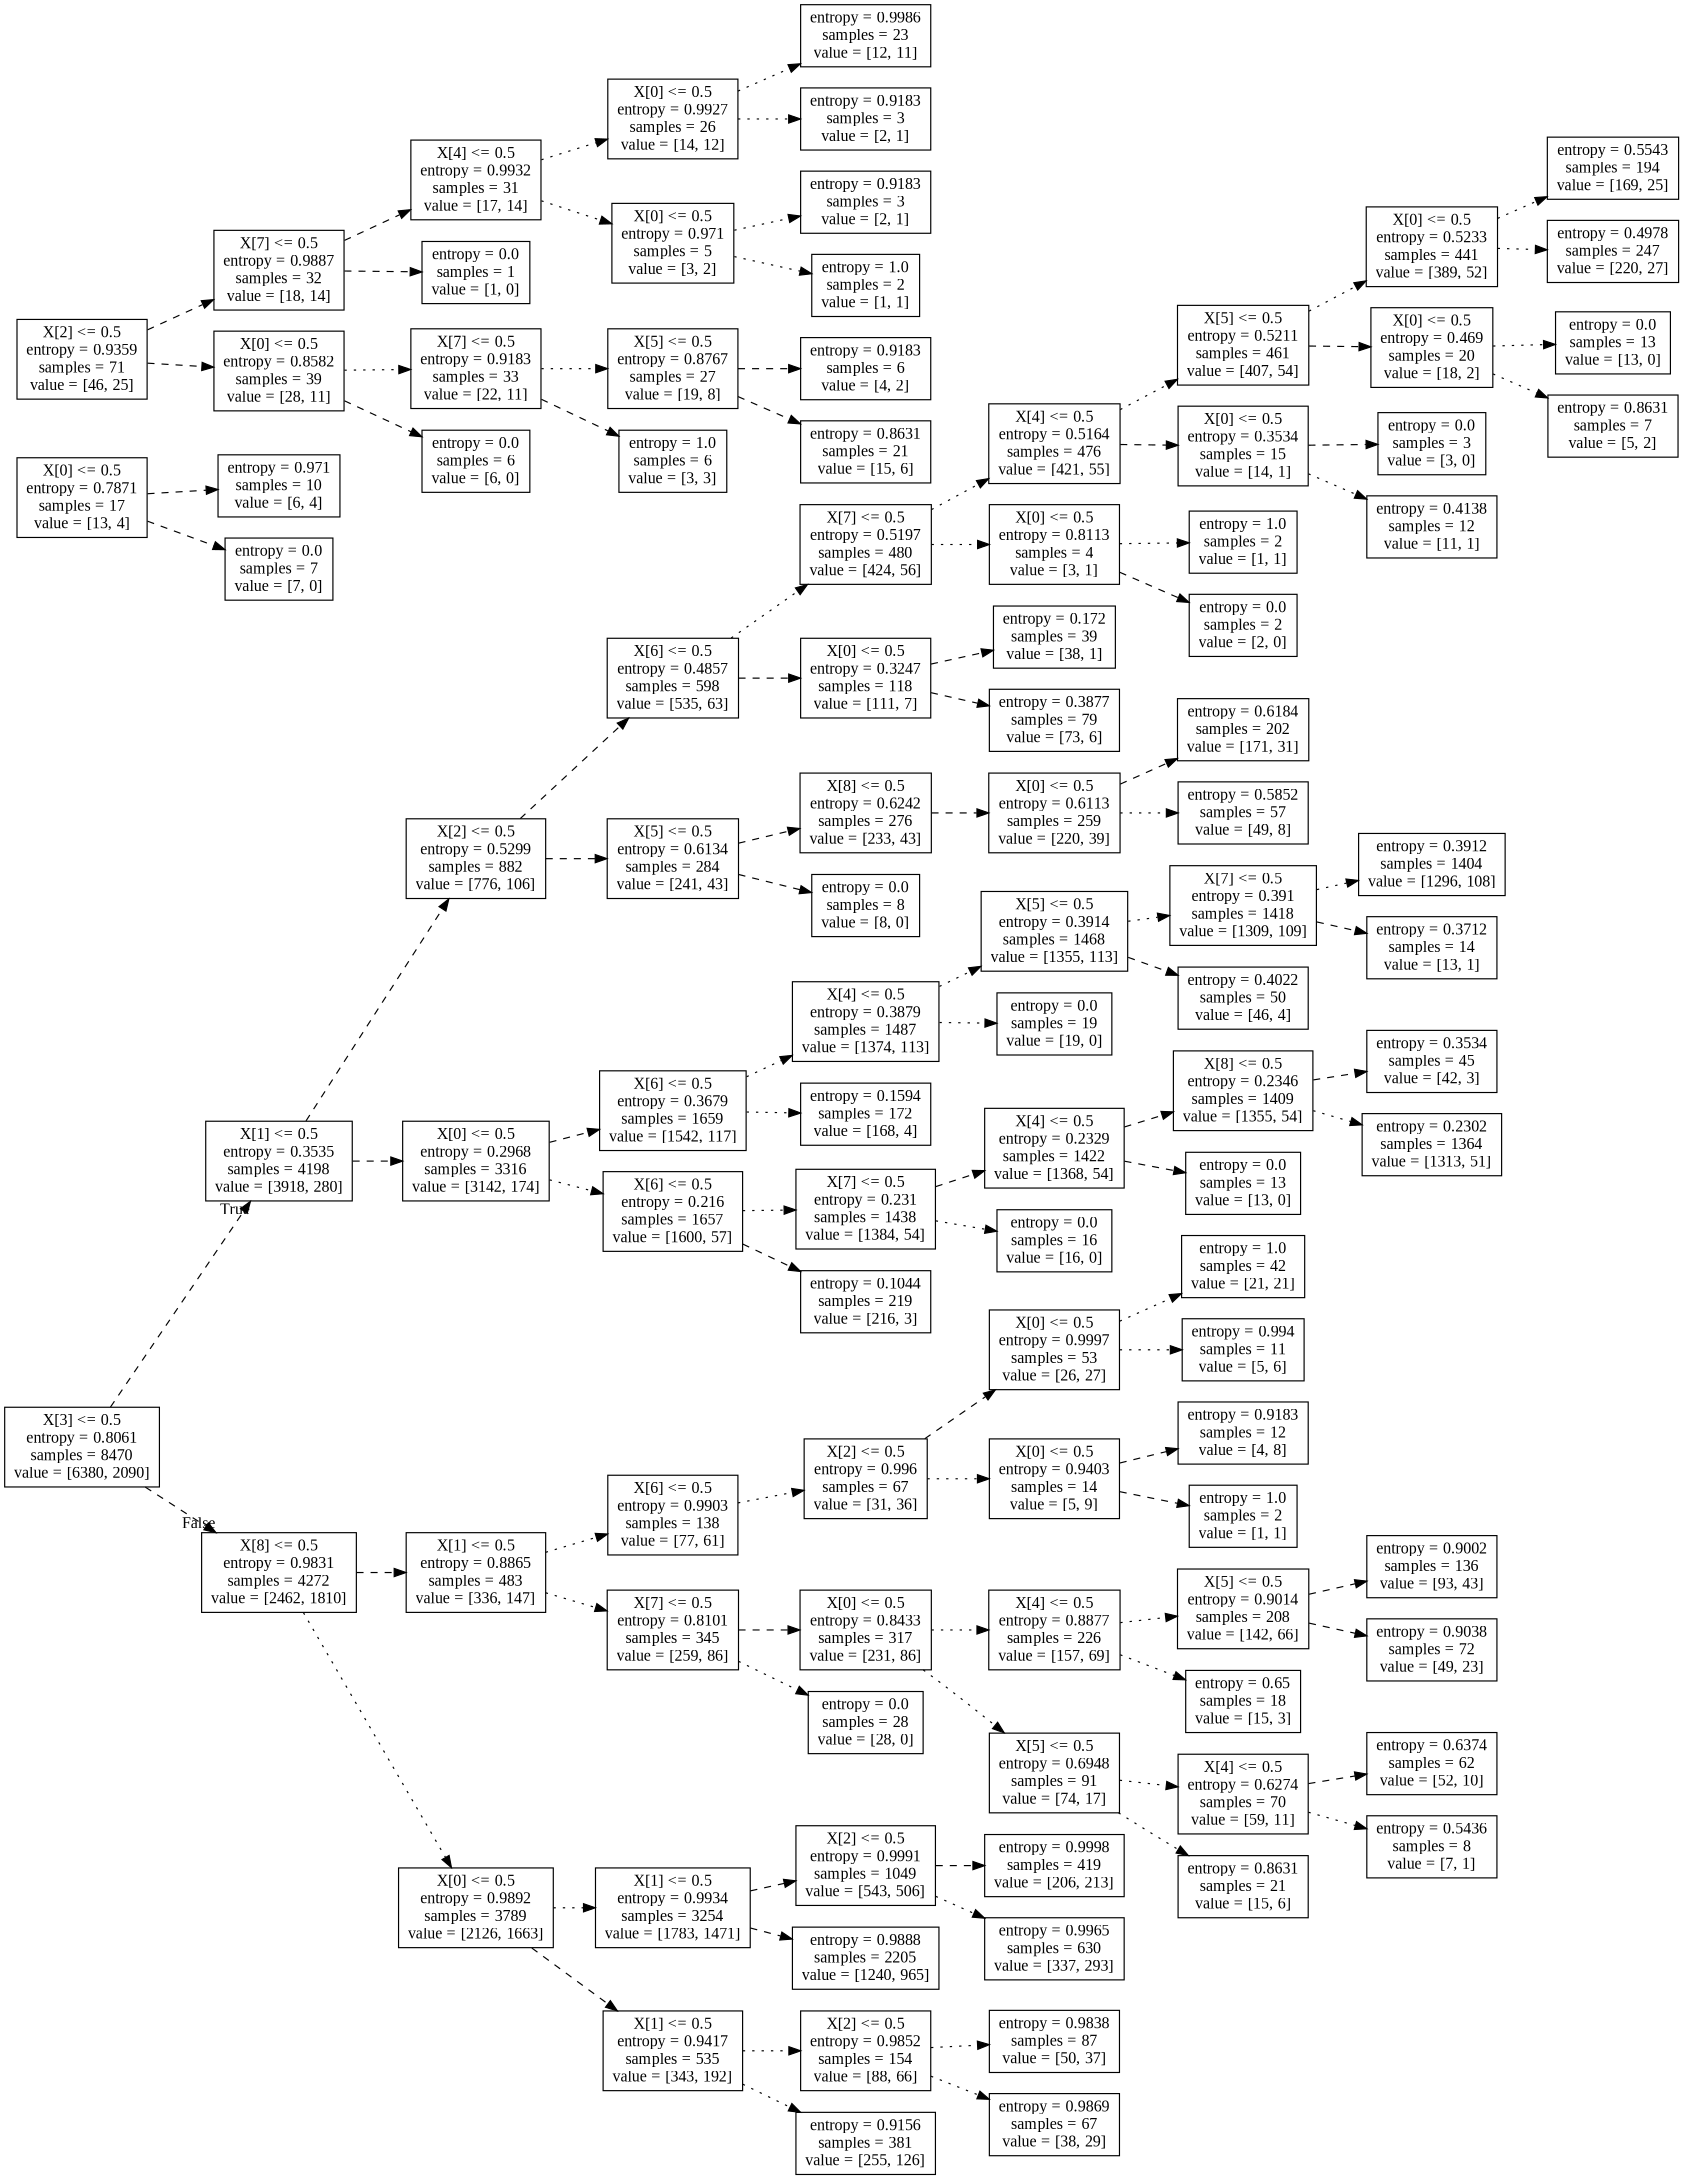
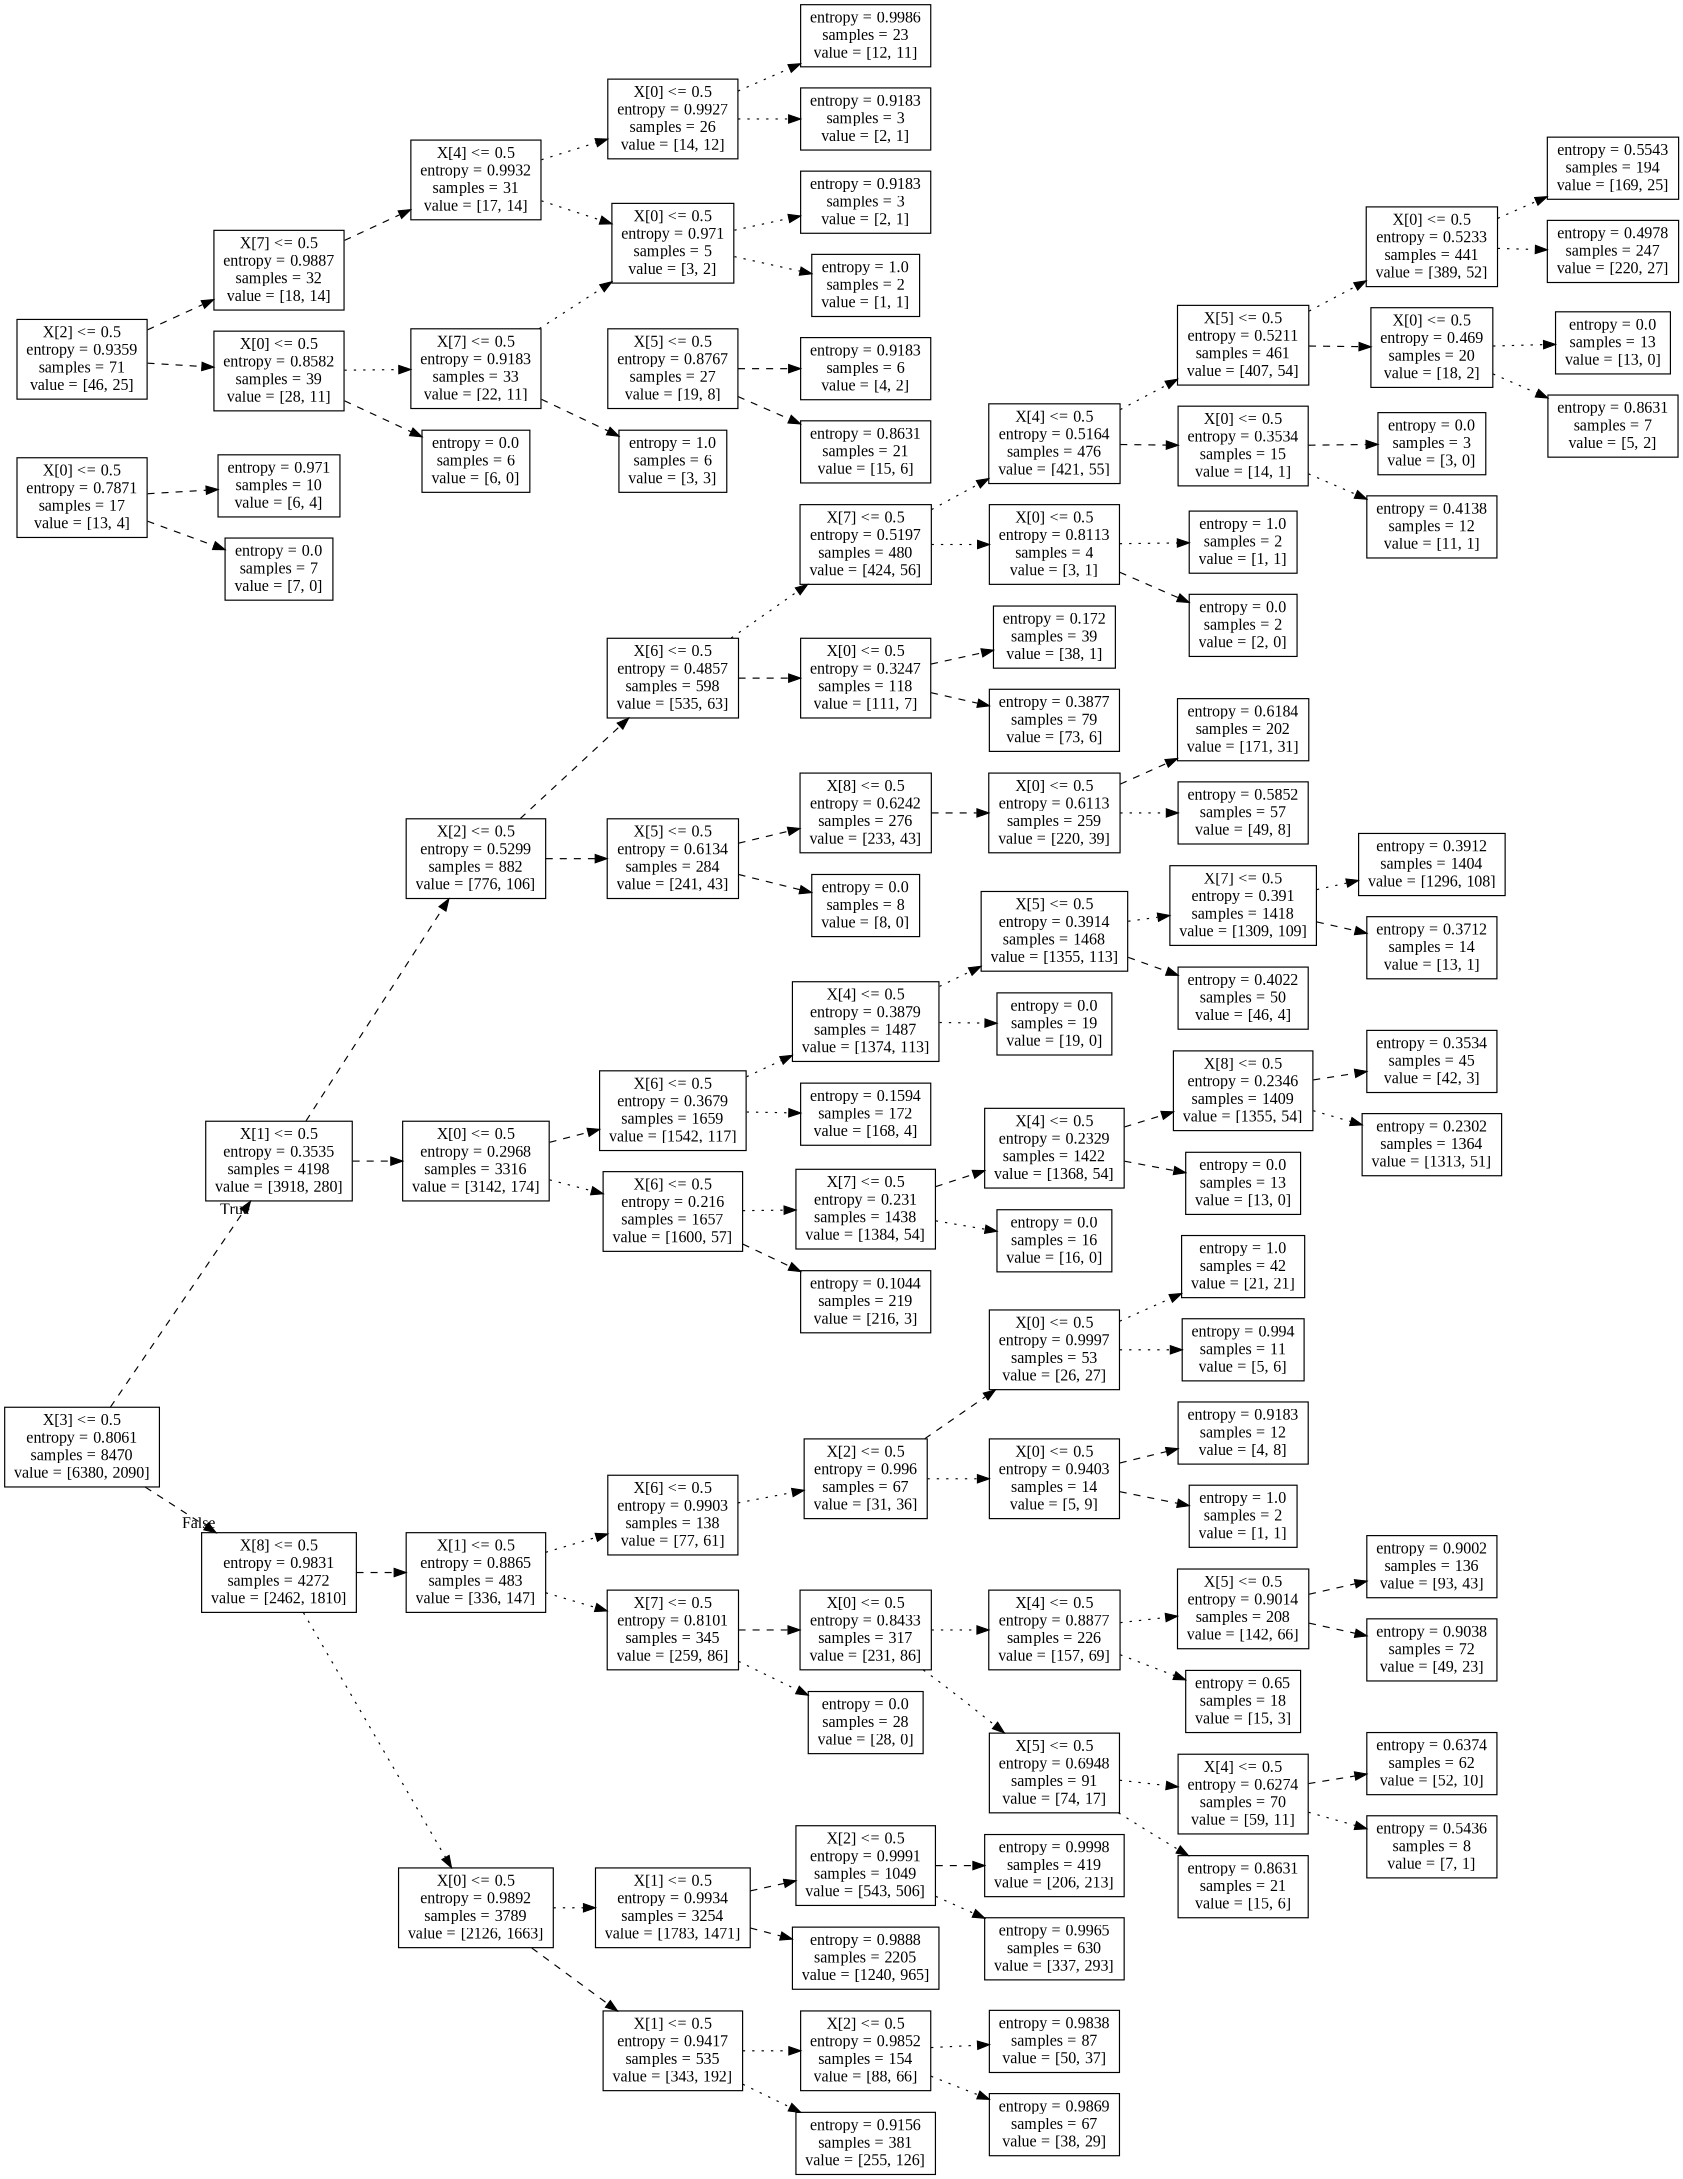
node "entropy = 0.0 samples = 1 value = [1, 0]": removed
edge "X[7] <= 0.5 entropy = 0.9183 samples = 33 value = [22, 11]" -> "X[5] <= 0.5 entropy = 0.8767 samples = 27 value = [19, 8]": now "X[7] <= 0.5 entropy = 0.9183 samples = 33 value = [22, 11]" -> "X[0] <= 0.5 entropy = 0.971 samples = 5 value = [3, 2]"
